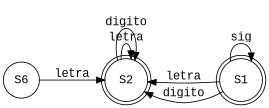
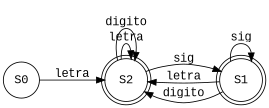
edge "S2" -> "S1": added, label "sig"
node "S6": label "S6" -> "S0"
